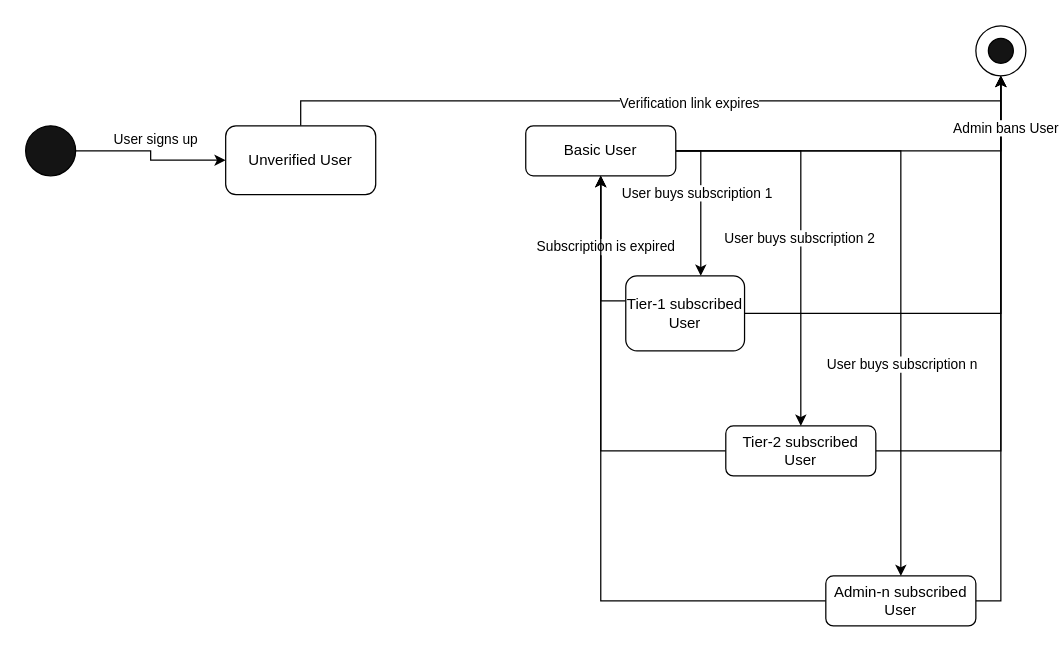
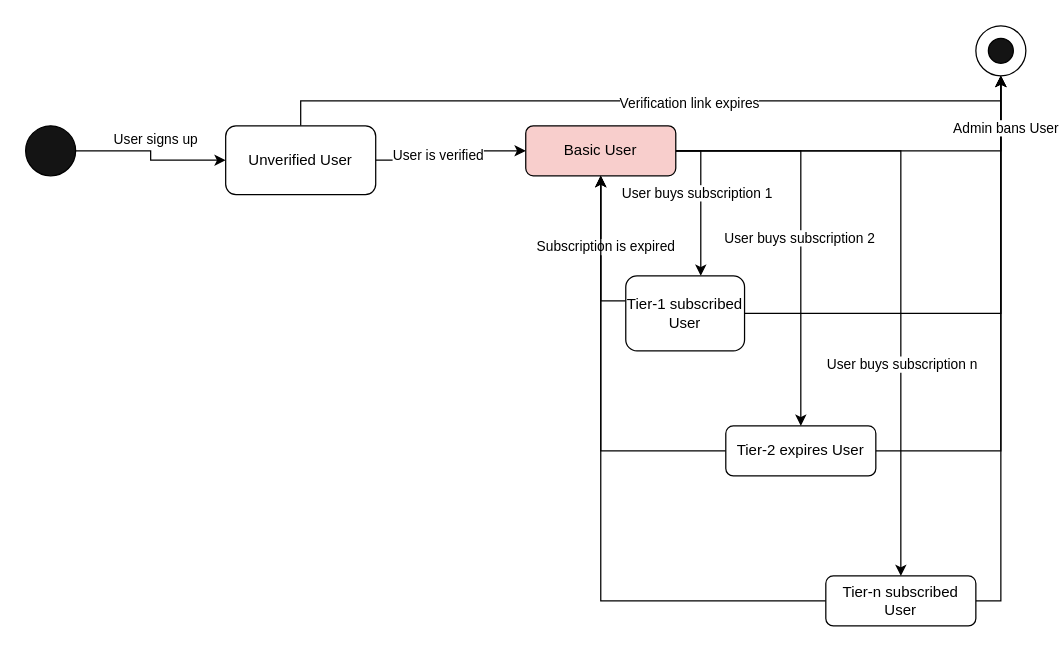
node "Basic User": fillcolor #ffffff -> #f8cecc
edge "Unverified User" -> "Basic User": added, label "User is verified"
node "Tier-2 subscribed User": label "Tier-2 subscribed User" -> "Tier-2 expires User"
node "Admin-n subscribed User": label "Admin-n subscribed User" -> "Tier-n subscribed User"
